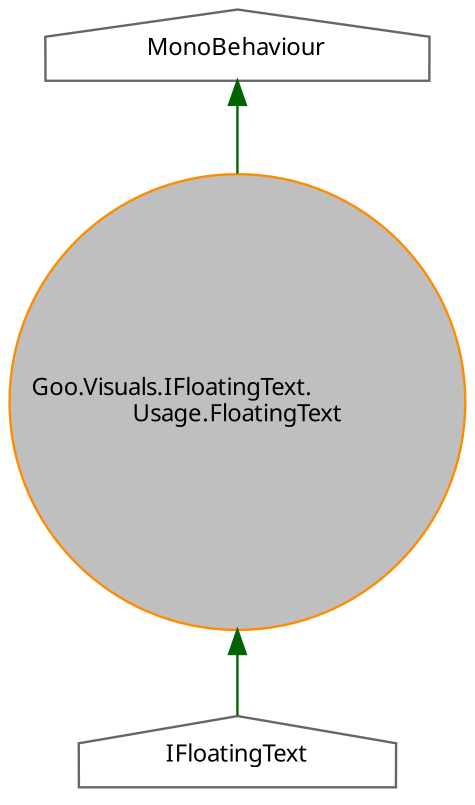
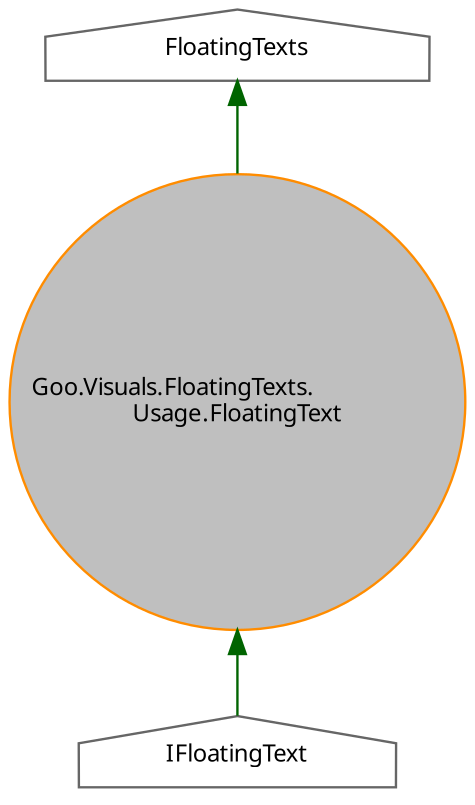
node "MonoBehaviour": label "MonoBehaviour" -> "FloatingTexts"
node "Goo.Visuals.IFloatingText. Usage.FloatingText": label "Goo.Visuals.IFloatingText. Usage.FloatingText" -> "Goo.Visuals.FloatingTexts. Usage.FloatingText"
